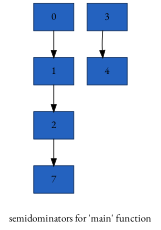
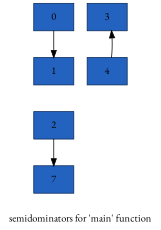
edge "3" -> "4": reversed
edge "1" -> "2": removed
